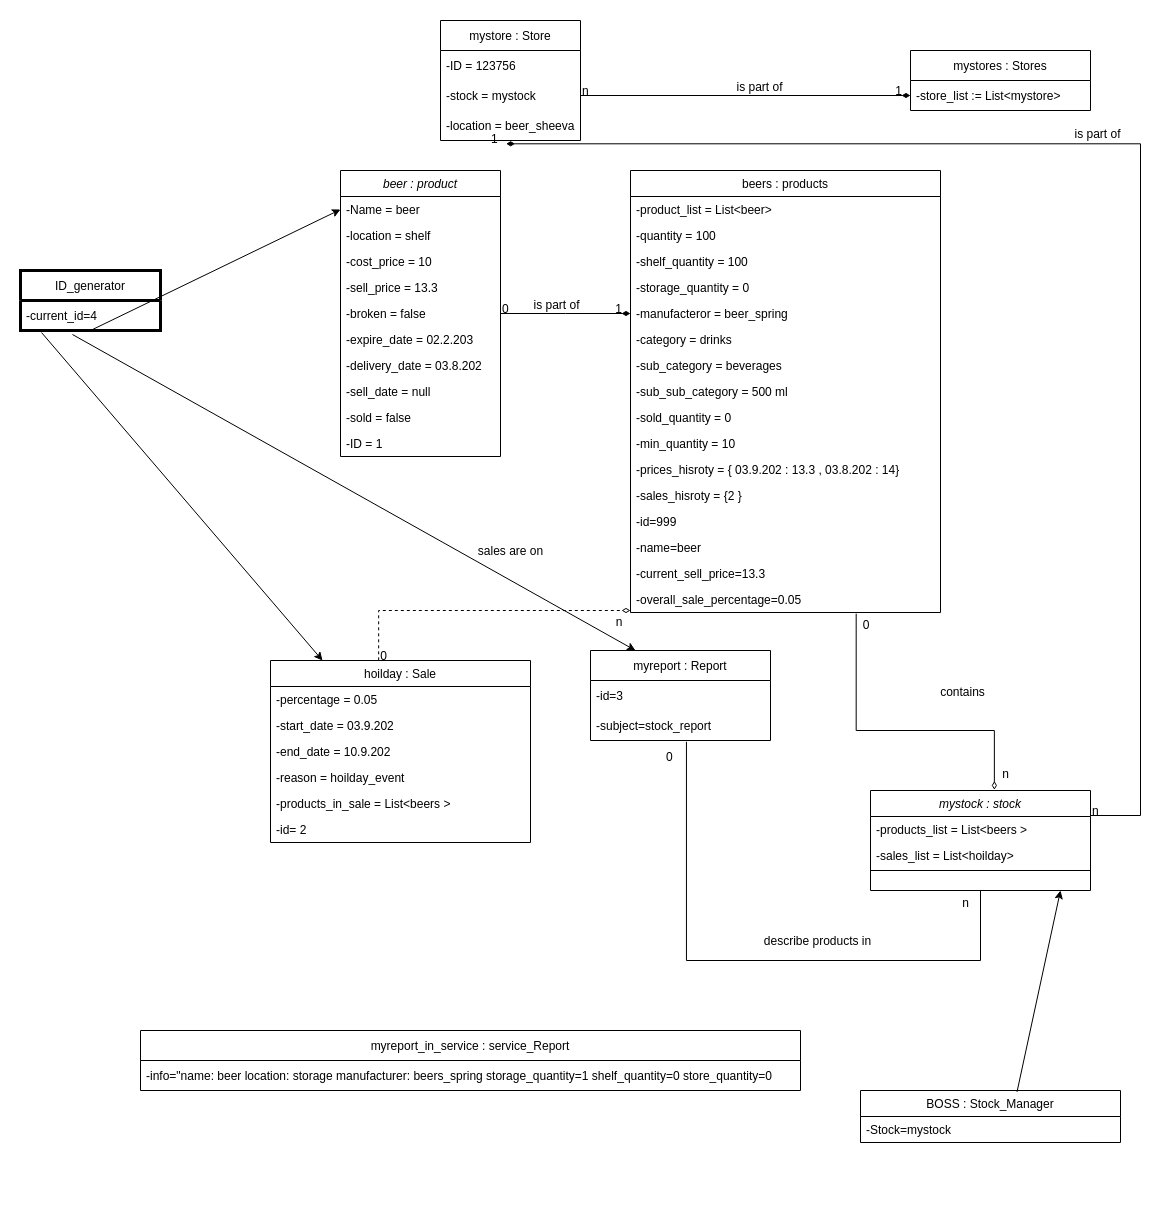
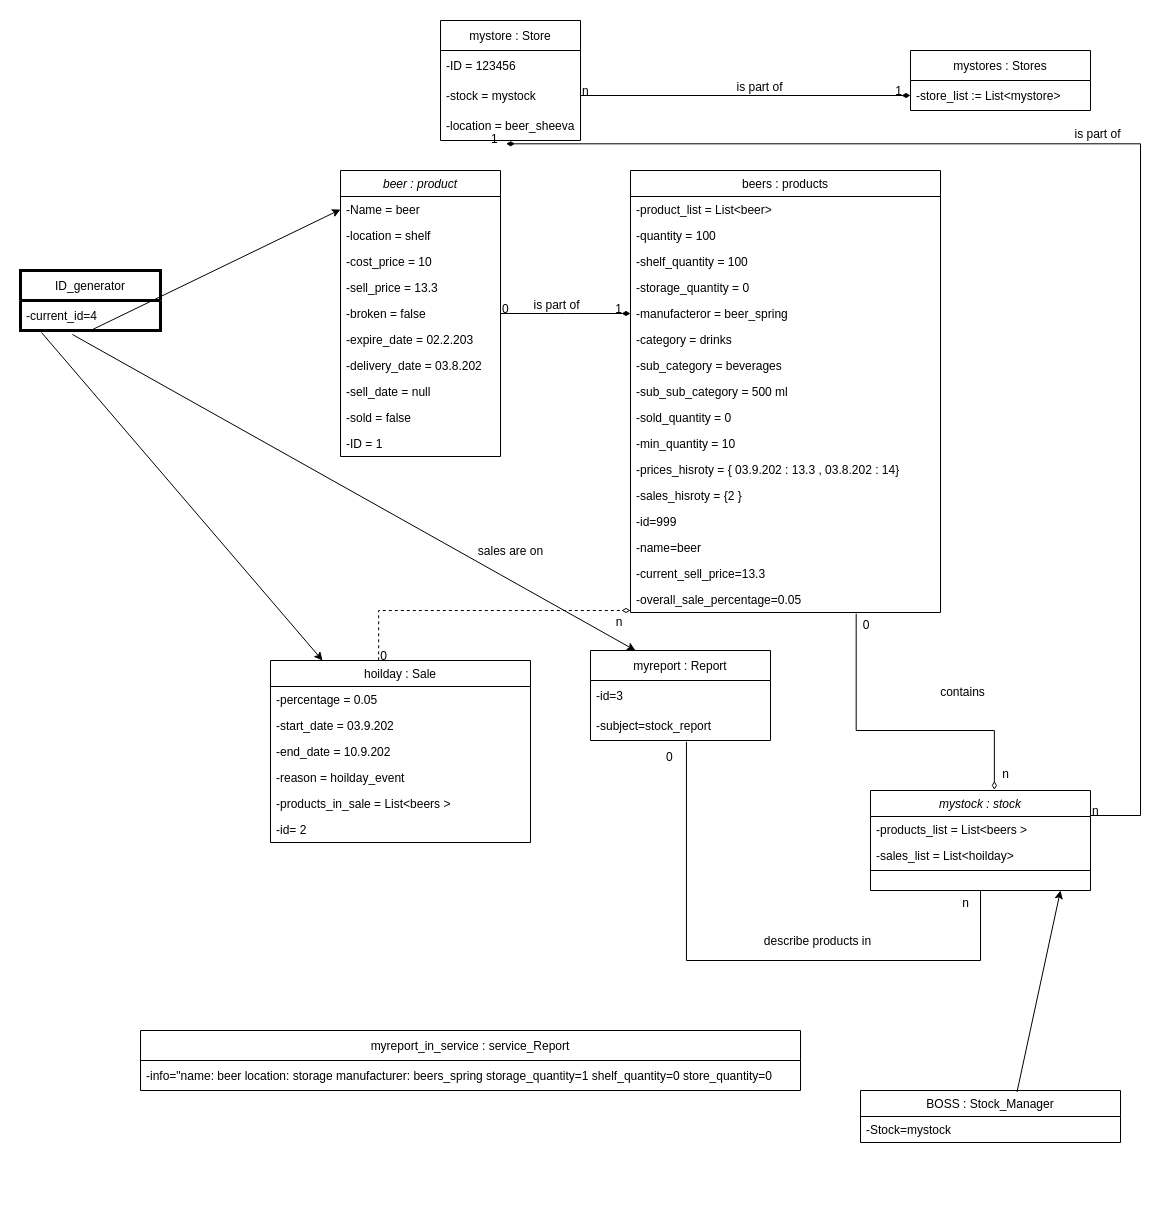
node "-ID = 123756": label "-ID = 123756" -> "-ID = 123456"
